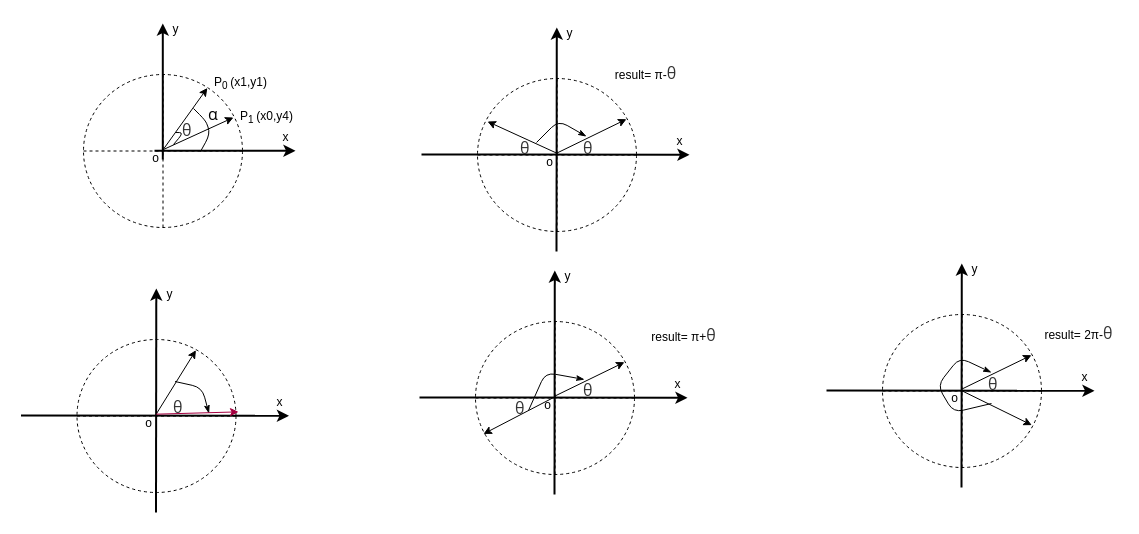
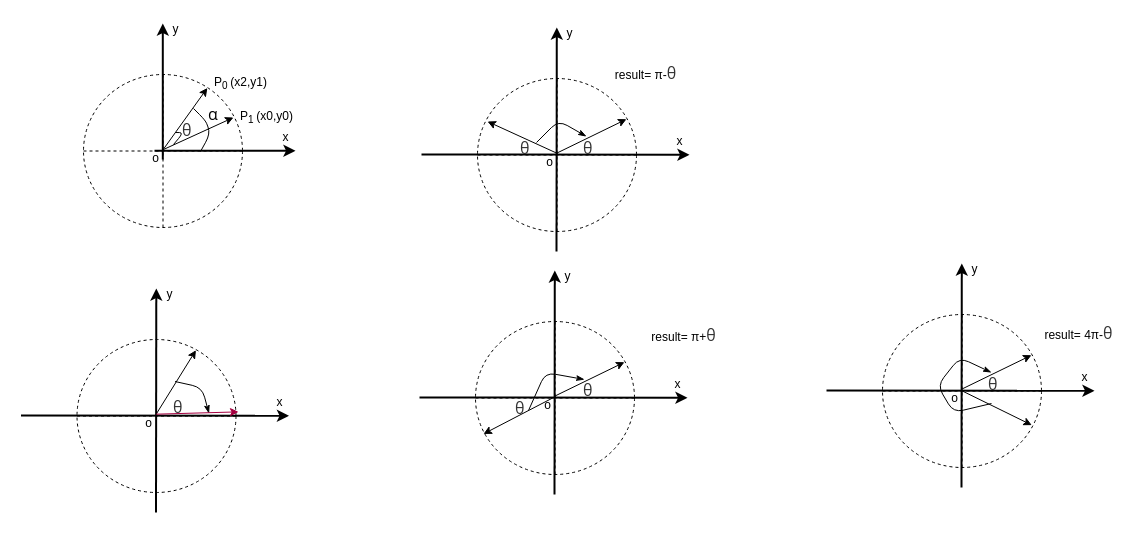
node "P0 (x1,y1)": label "P0 (x1,y1)" -> "P0 (x2,y1)"
node "P1 (x0,y4)": label "P1 (x0,y4)" -> "P1 (x0,y0)"
node "result= 2π-θ": label "result= 2π-θ" -> "result= 4π-θ"
